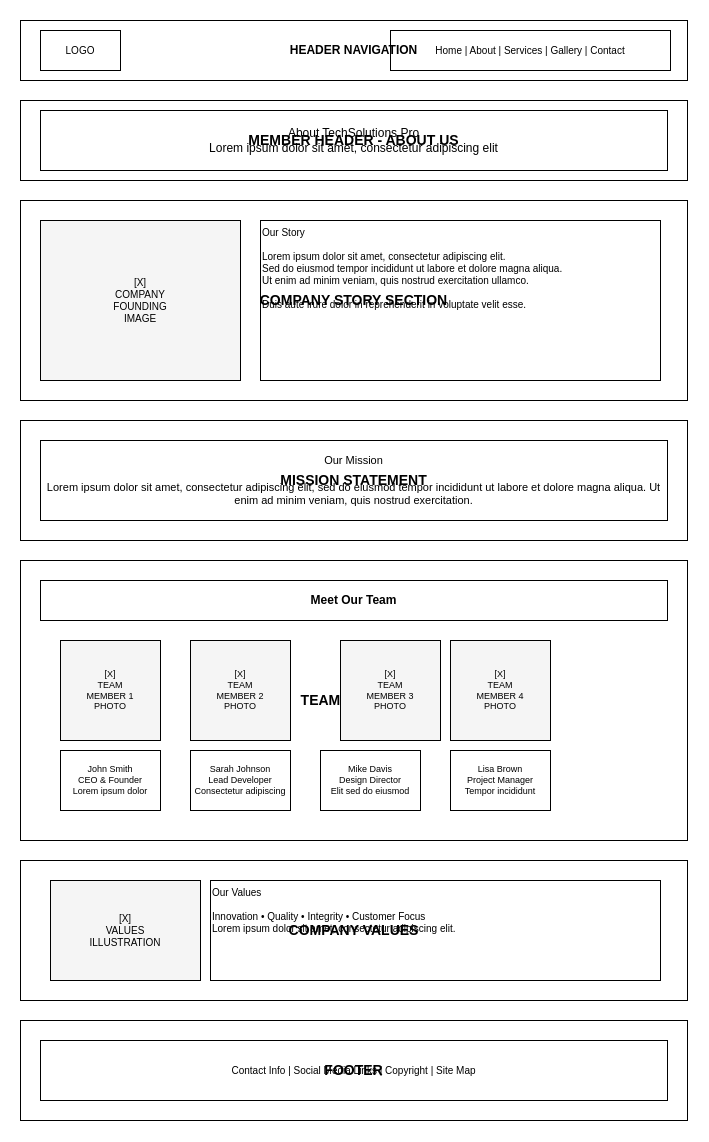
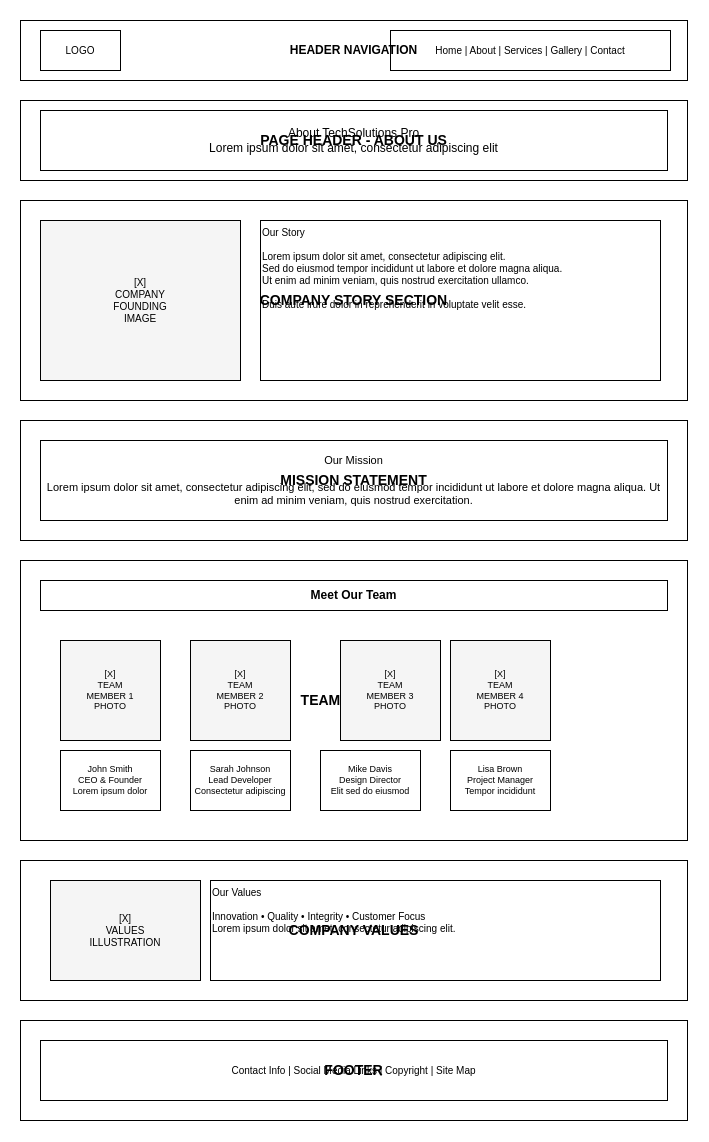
node "MEMBER HEADER - ABOUT US": label "MEMBER HEADER - ABOUT US" -> "PAGE HEADER - ABOUT US"
node "Meet Our Team": size 627x40 -> 627x30
